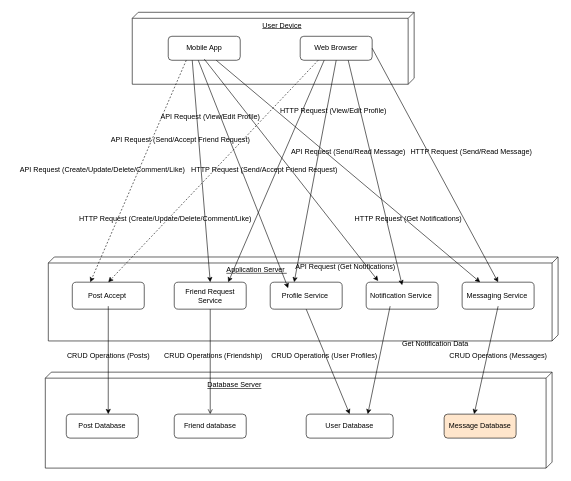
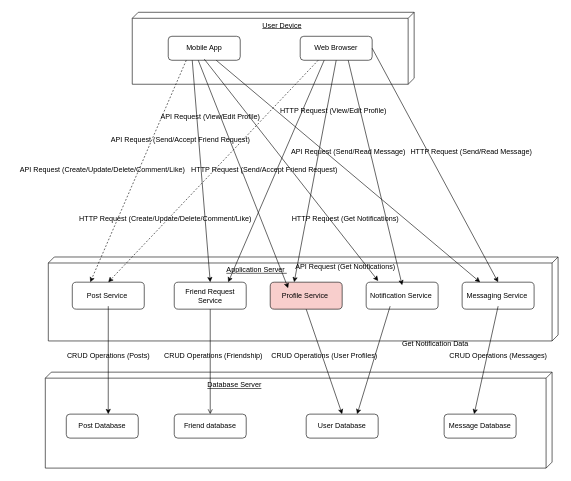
node "HTTP Request (Get Notifications)": moved (408, 219) -> (345, 219)
node "Post Accept": label "Post Accept" -> "Post Service"
node "Profile Service": fillcolor #ffffff -> #f8cecc
node "User Database": size 87x24 -> 72x24
node "Message Database": fillcolor #ffe6cc -> #ffffff
